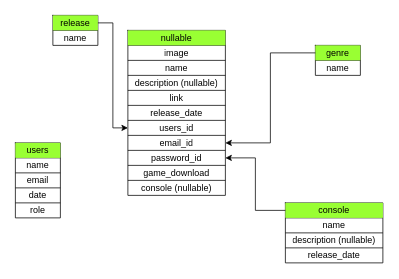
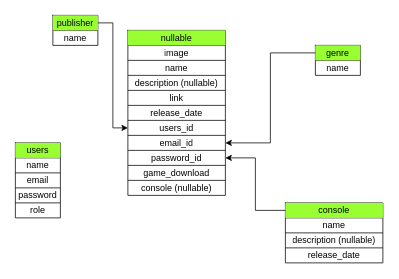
node "release": label "release" -> "publisher"
node "date": label "date" -> "password"
